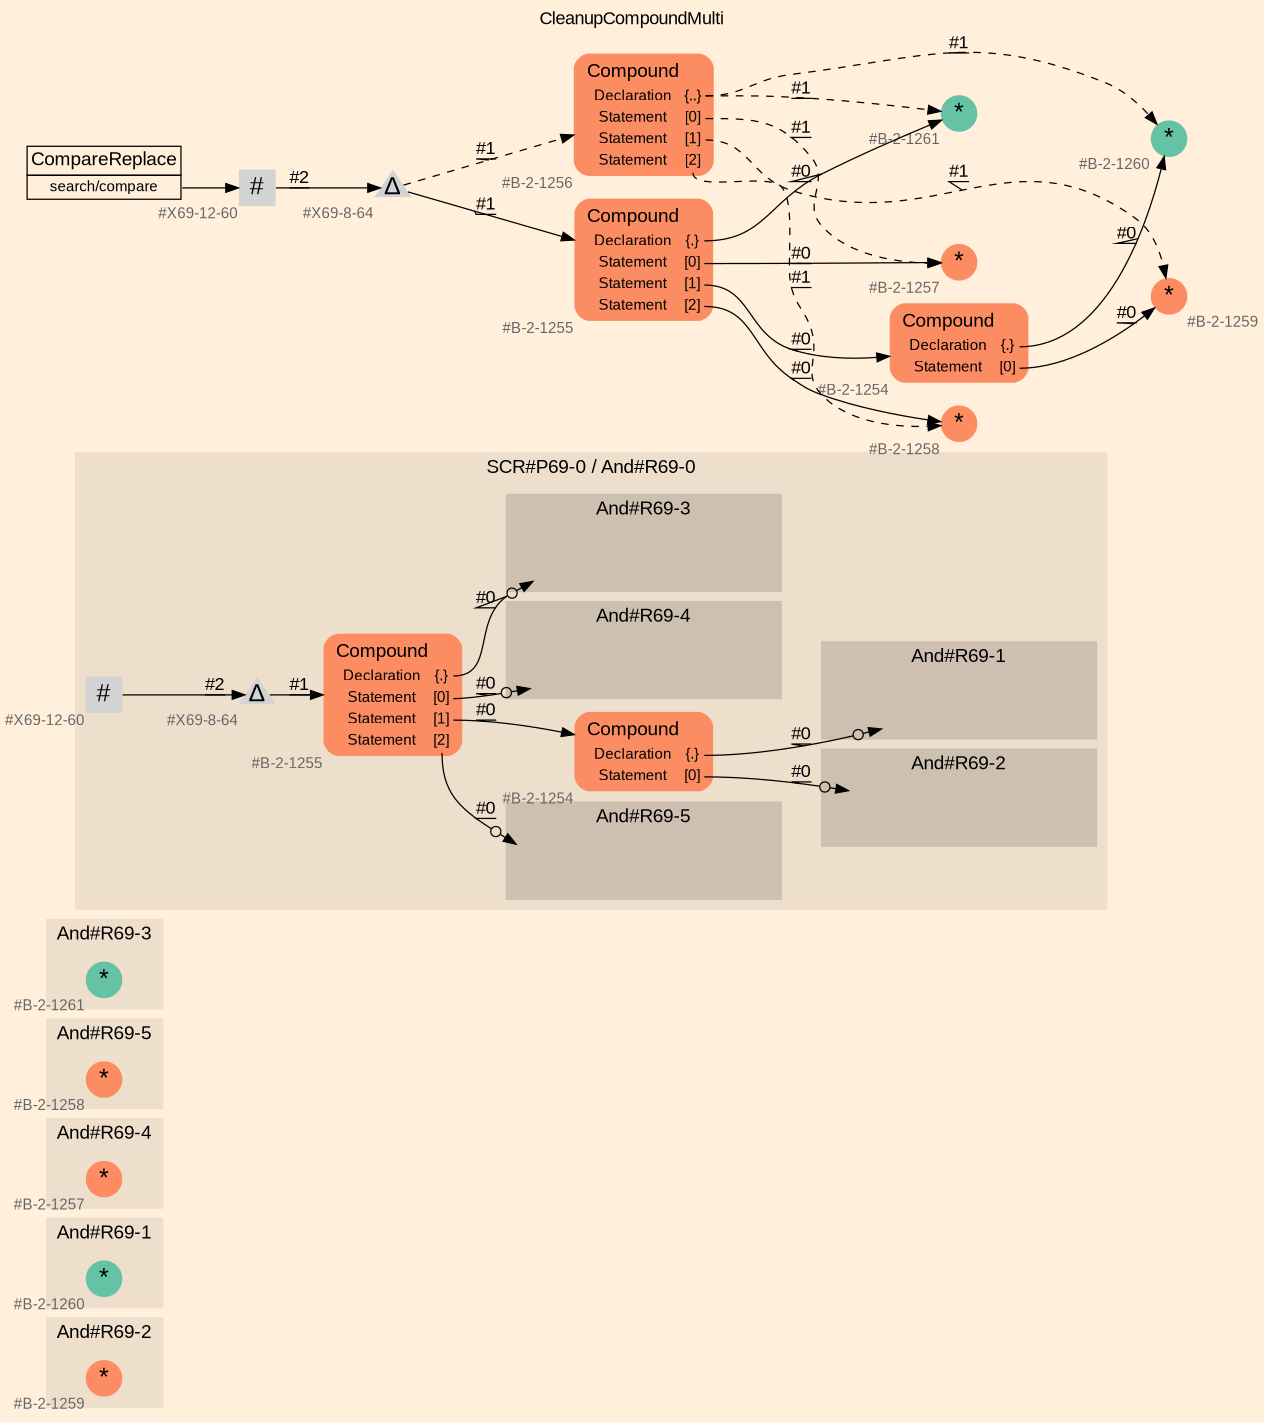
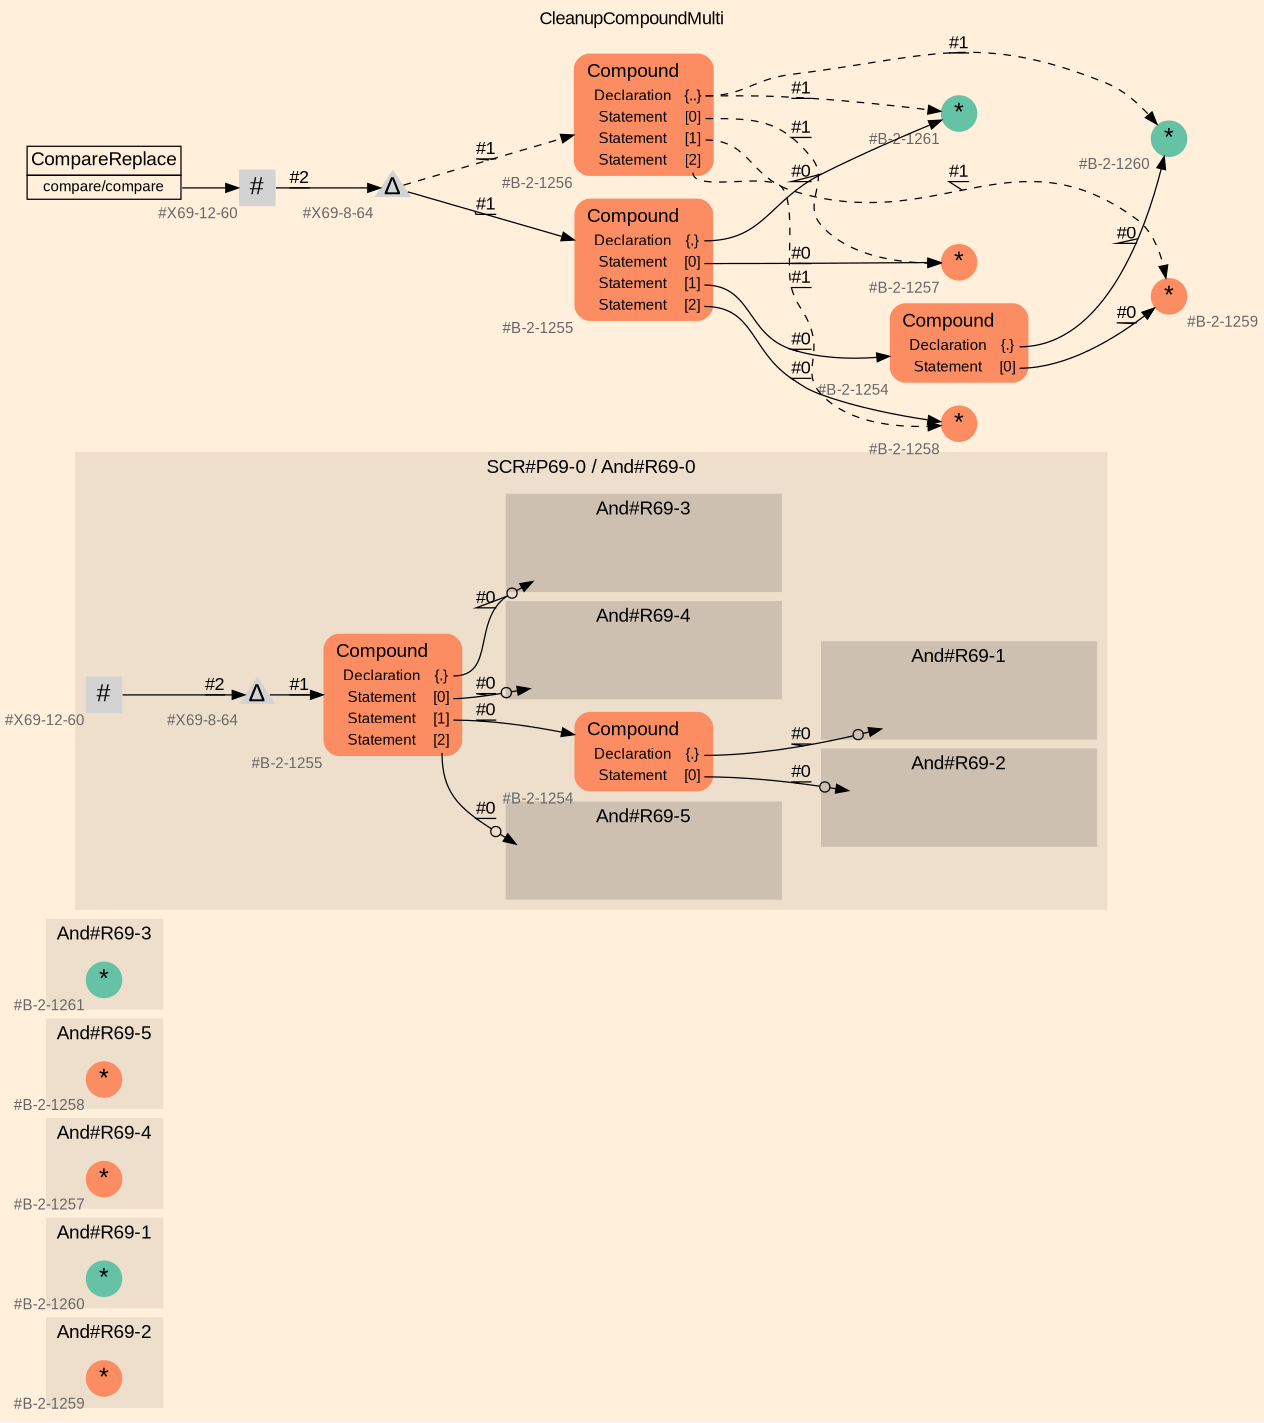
node "CompareReplace": text "search/compare" -> "compare/compare"
